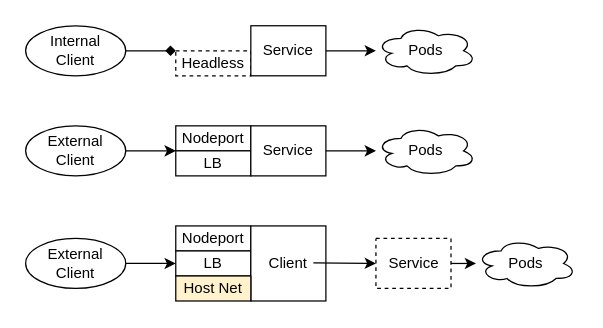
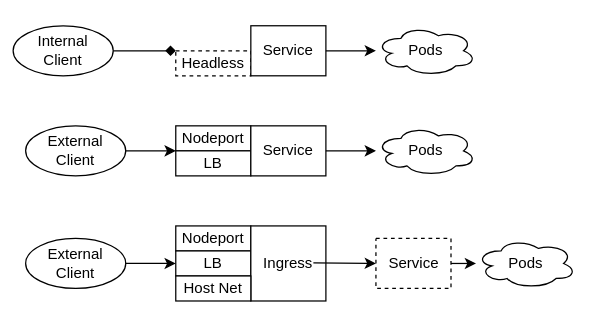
node "Internal Client": moved (76, 51) -> (63, 51)
node "Client": label "Client" -> "Ingress"
node "Host Net": fillcolor #fff2cc -> #ffffff
